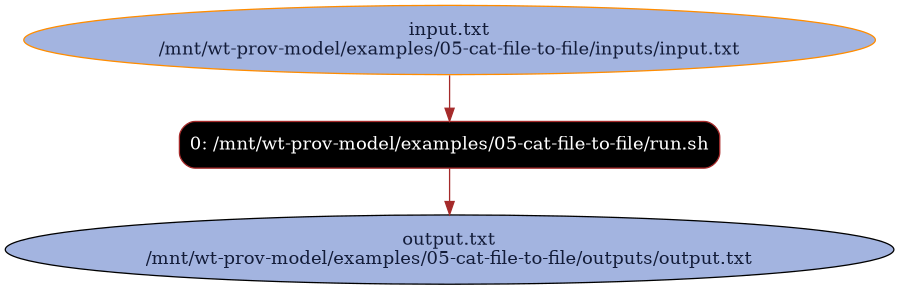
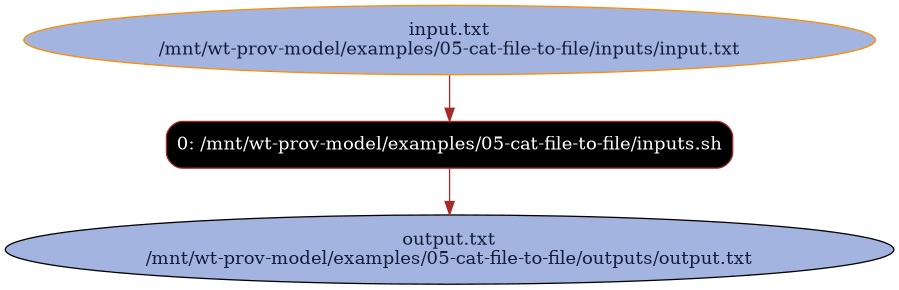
node "0: /mnt/wt-prov-model/examples/05-cat-file-to-file/run.sh": label "0: /mnt/wt-prov-model/examples/05-cat-file-to-file/run.sh" -> "0: /mnt/wt-prov-model/examples/05-cat-file-to-file/inputs.sh"
